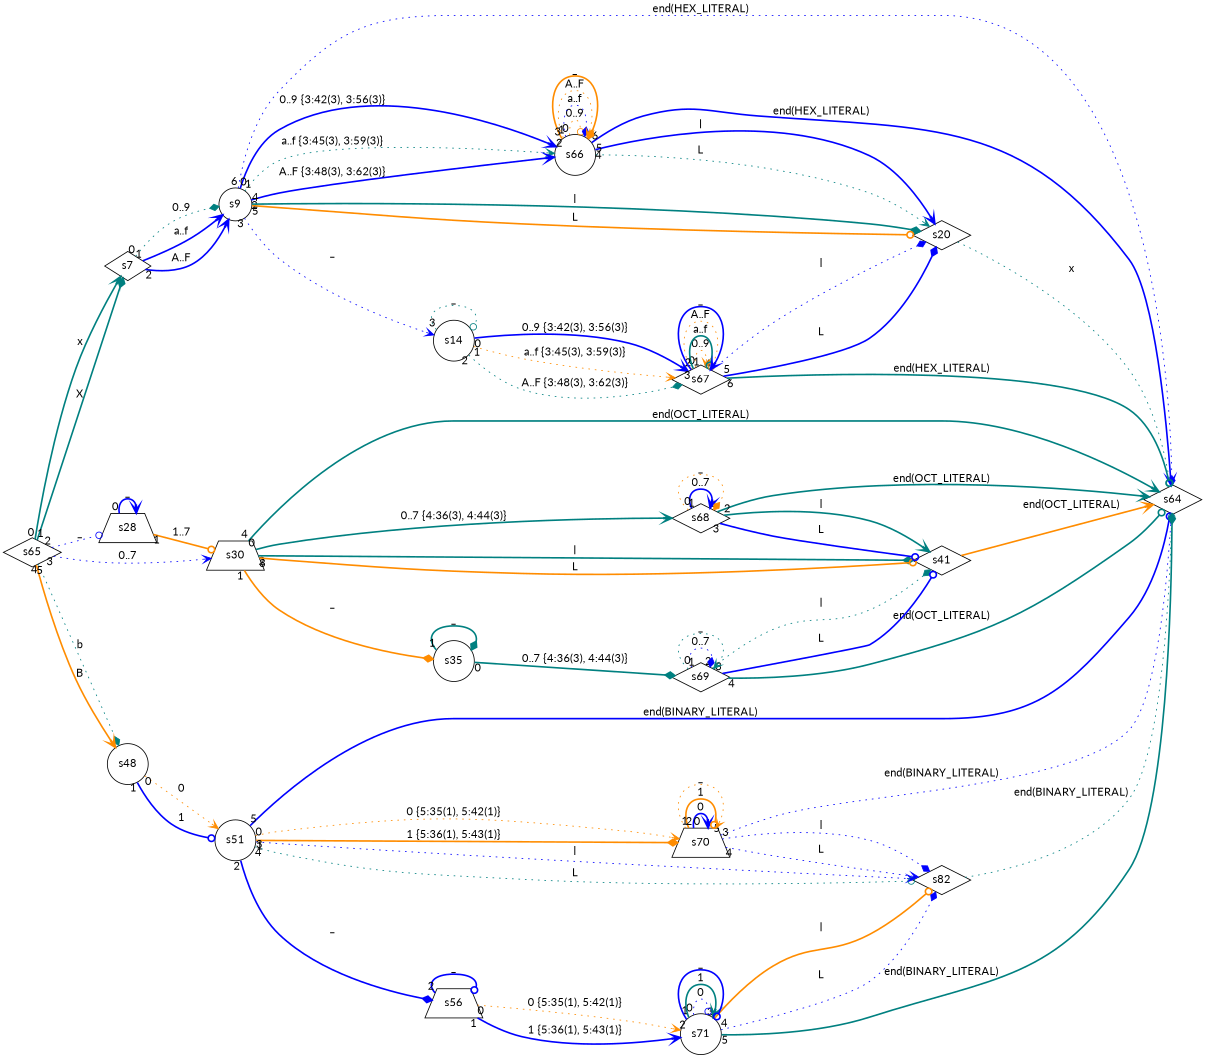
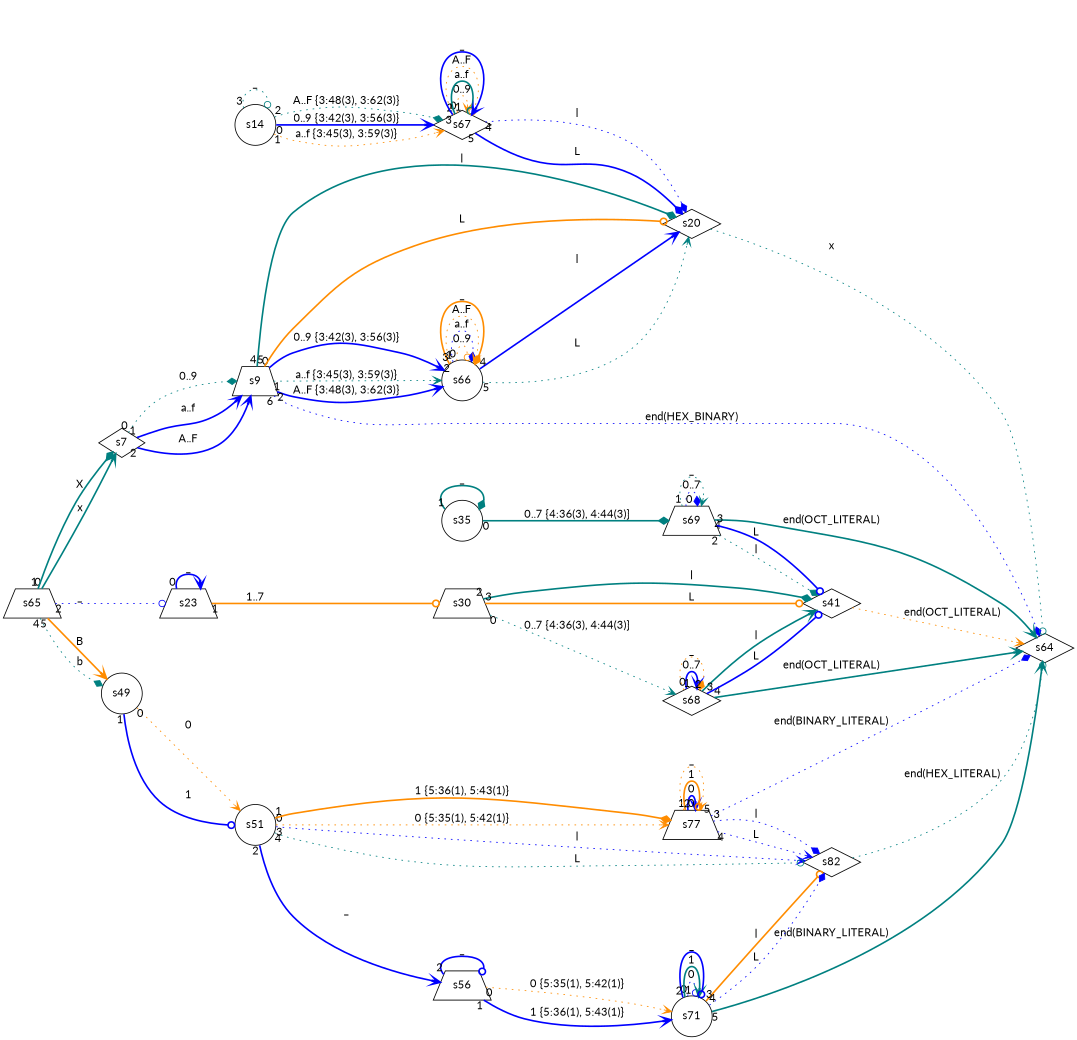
edge "s9" -> "s64": label "end(HEX_LITERAL)" -> "end(HEX_BINARY)"
edge "s66" -> "s64": removed, label "end(HEX_LITERAL)"
node "s9": shape circle -> trapezium
edge "s9" -> "s14": removed, label "_"
edge "s67" -> "s64": removed, label "end(HEX_LITERAL)"
edge "s30" -> "s64": removed, label "end(OCT_LITERAL)"
edge "s30" -> "s68": style bold -> dotted
node "s28": label "s28" -> "s23"
edge "s41" -> "s64": style bold -> dotted
node "s65": shape diamond -> trapezium
edge "s65" -> "s30": removed, label "0..7"
edge "s30" -> "s35": removed, label "_"
edge "s69" -> "s64": arrowhead odot -> vee
node "s69": shape diamond -> trapezium
edge "s51" -> "s64": removed, label "end(BINARY_LITERAL)"
node "s48": label "s48" -> "s49"
edge "s82" -> "s64": label "end(BINARY_LITERAL)" -> "end(HEX_LITERAL)"
node "s70": label "s70" -> "s77"
edge "s71" -> "s64": arrowhead diamond -> vee
edge "s51" -> "s56": arrowhead diamond -> vee
